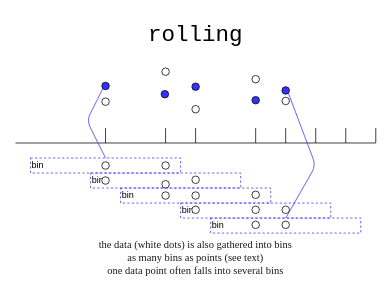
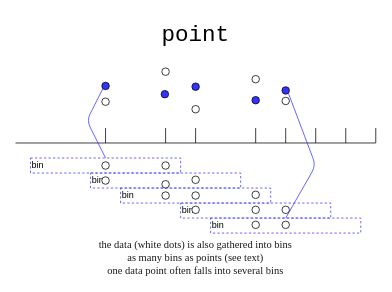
node "rolling": label "rolling" -> "point"
